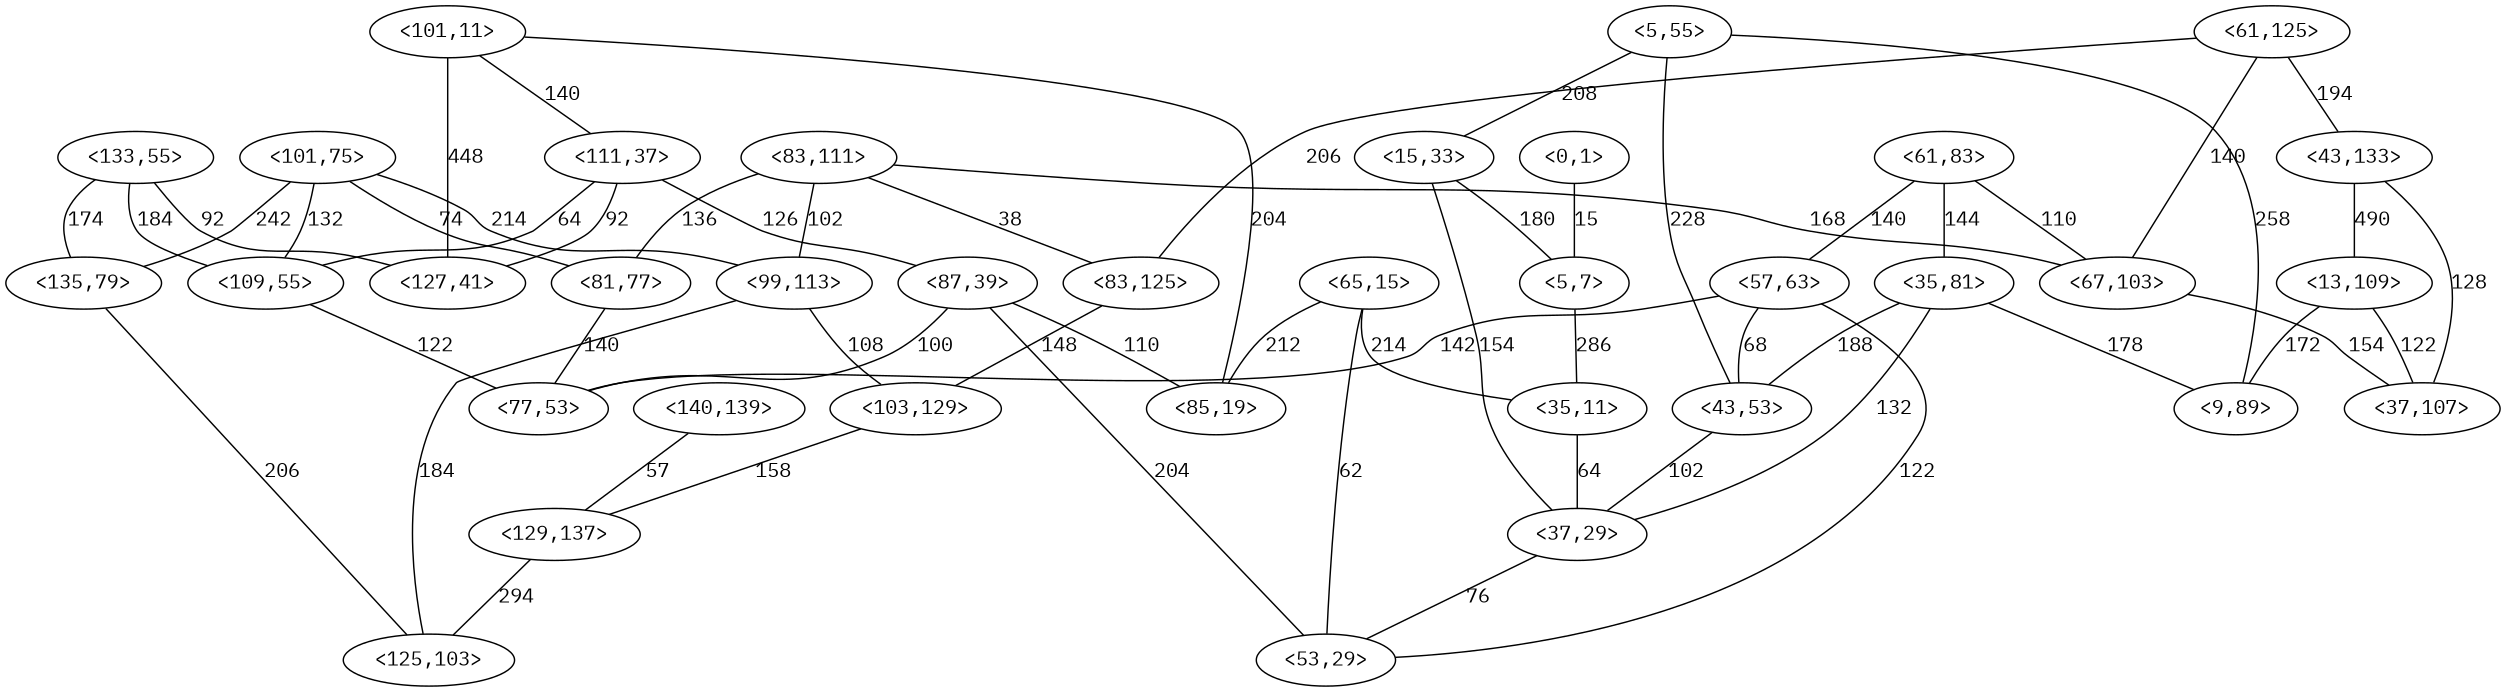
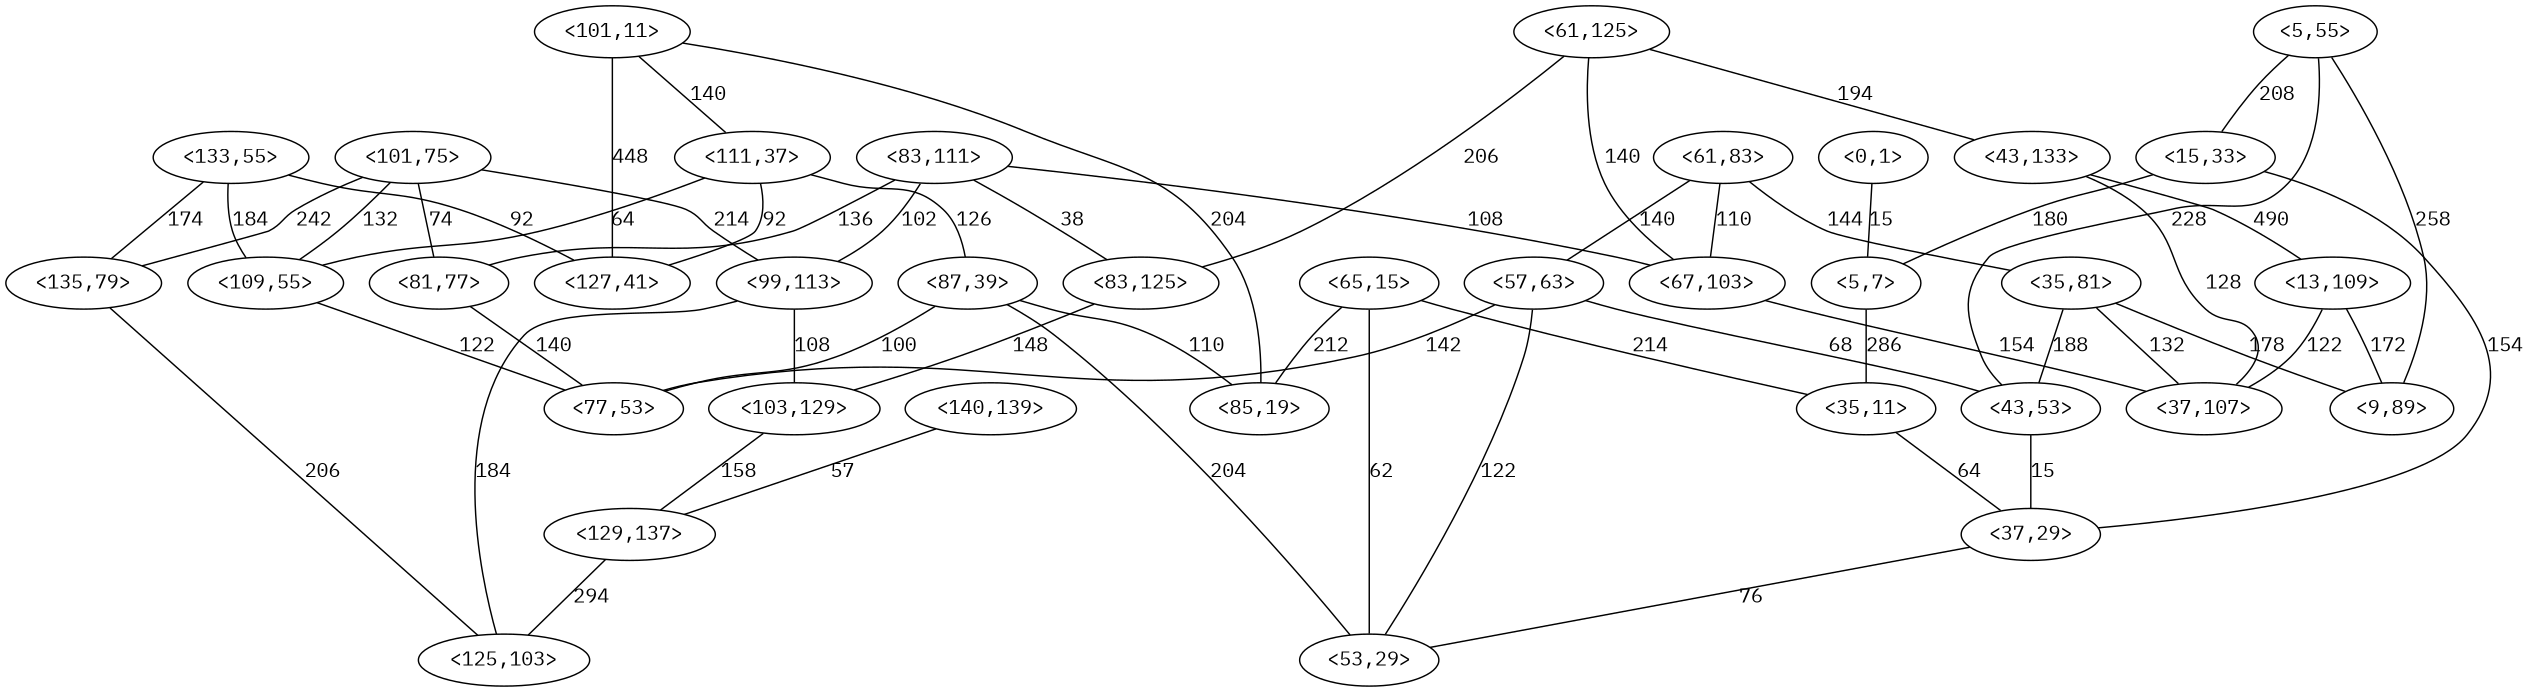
edge "<83,111>" -- "<67,103>": label "168" -> "108"
edge "<35,81>" -- "<37,29>": now "<35,81>" -- "<37,107>"
edge "<43,53>" -- "<37,29>": label "102" -> "15"
